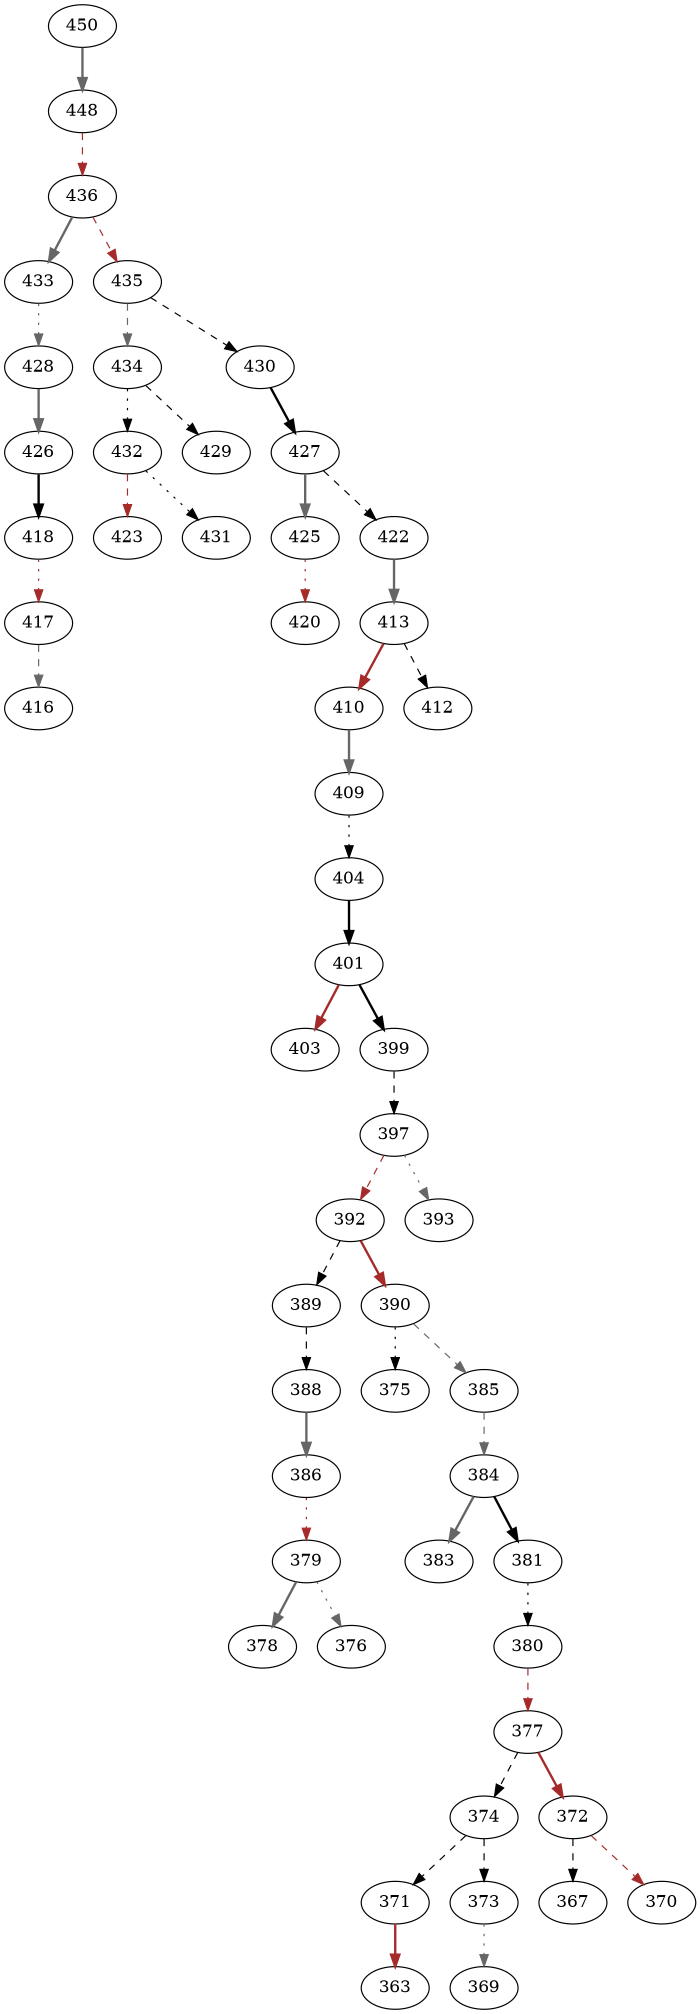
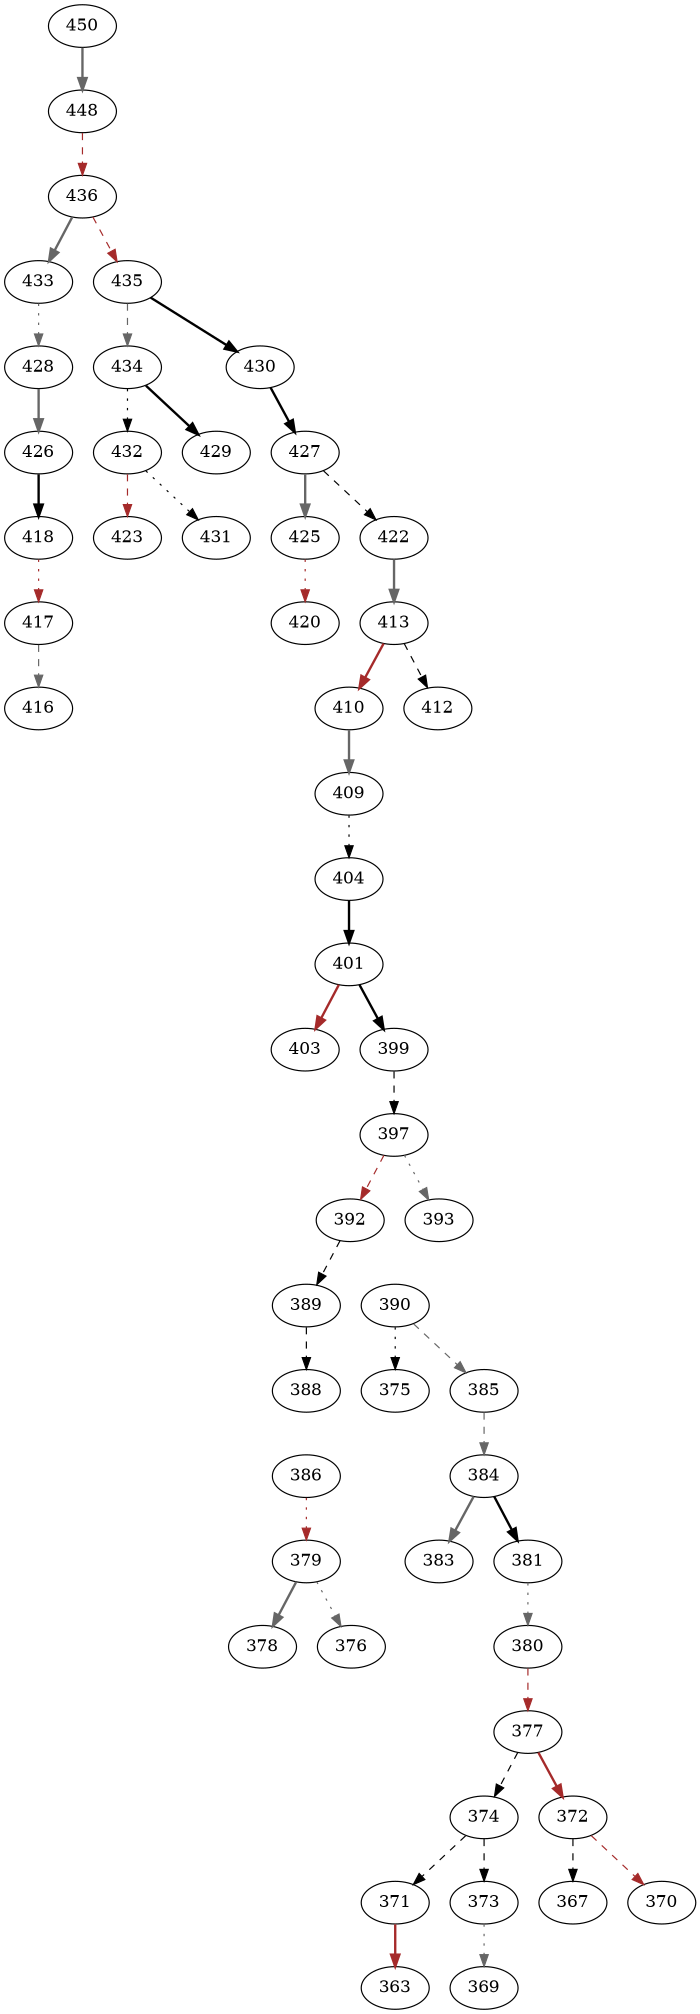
edge "435" -> "430": style dashed -> bold
edge "434" -> "429": style dashed -> bold
edge "392" -> "390": removed
edge "388" -> "386": removed
edge "381" -> "380": color black -> gray40
